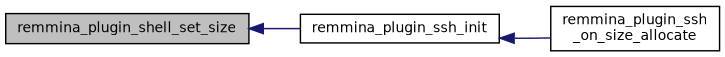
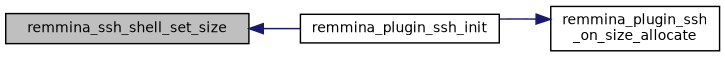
node "remmina_plugin_shell_set_size": label "remmina_plugin_shell_set_size" -> "remmina_ssh_shell_set_size"
edge "remmina_plugin_ssh _on_size_allocate" -> "remmina_plugin_ssh_init": reversed
